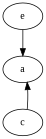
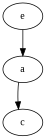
edge "c" -> "a": reversed
